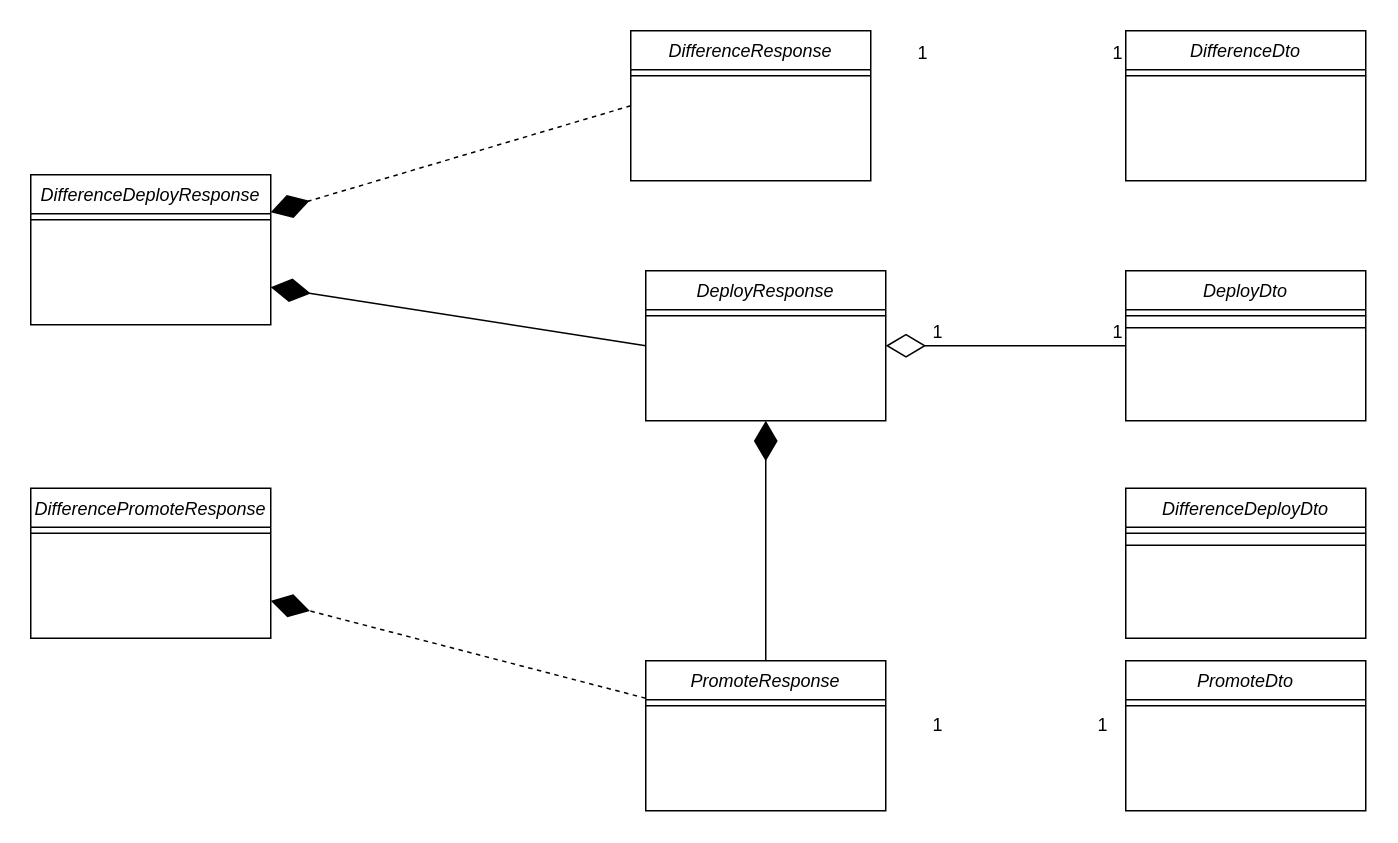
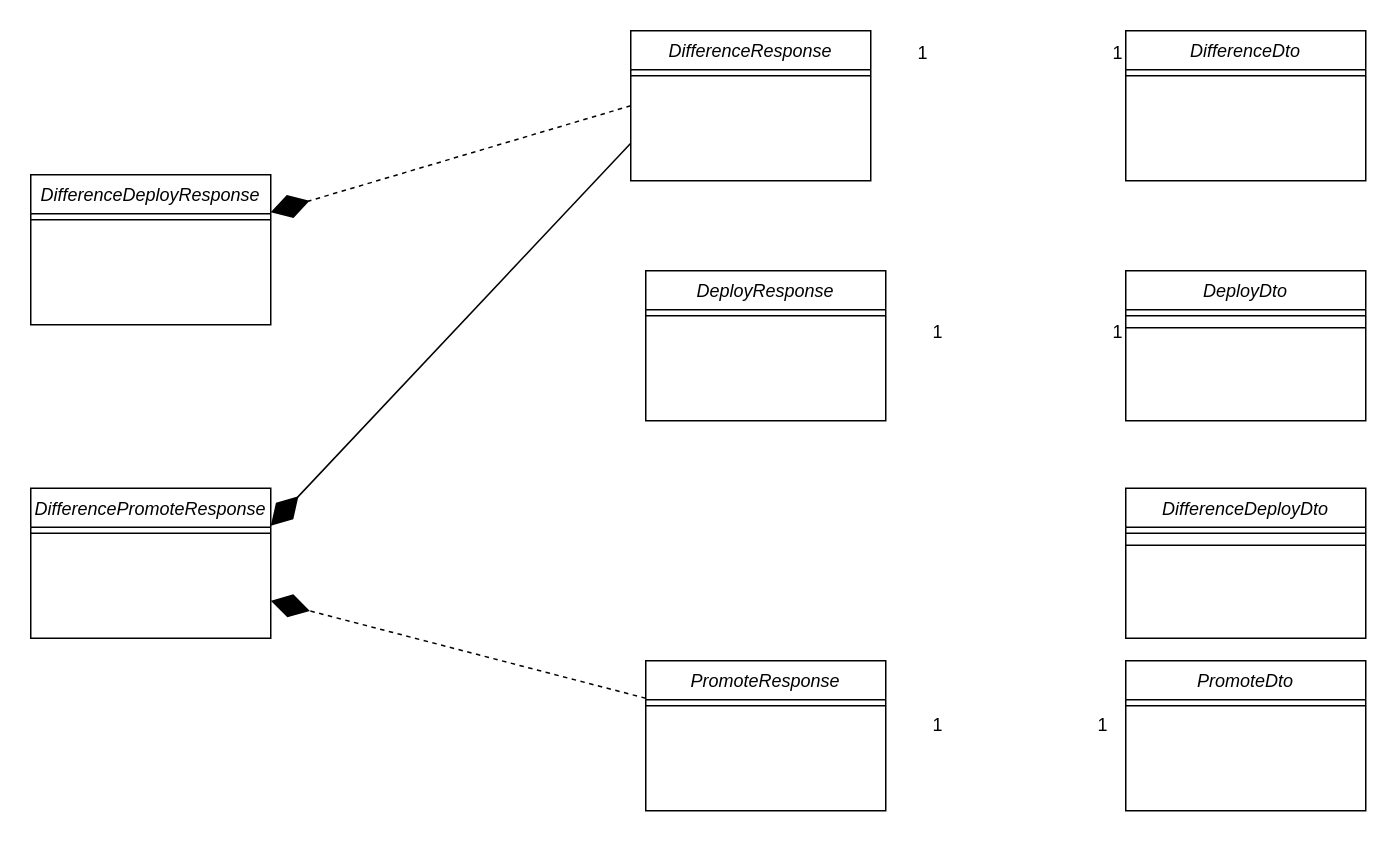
edge "DeployResponse" -> "DifferenceDeployResponse": removed
edge "DifferenceResponse" -> "DifferencePromoteResponse": added
edge "DeployDto" -> "DeployResponse": removed
edge "PromoteResponse" -> "DeployResponse": removed
